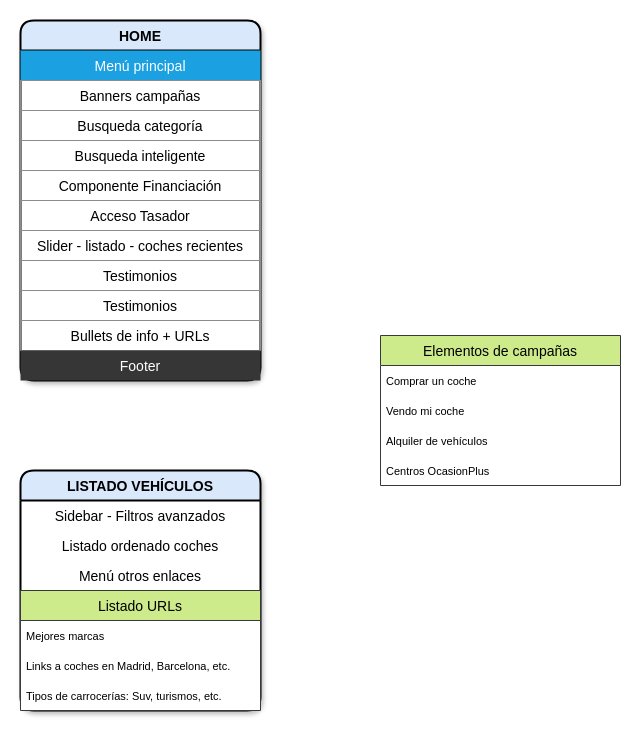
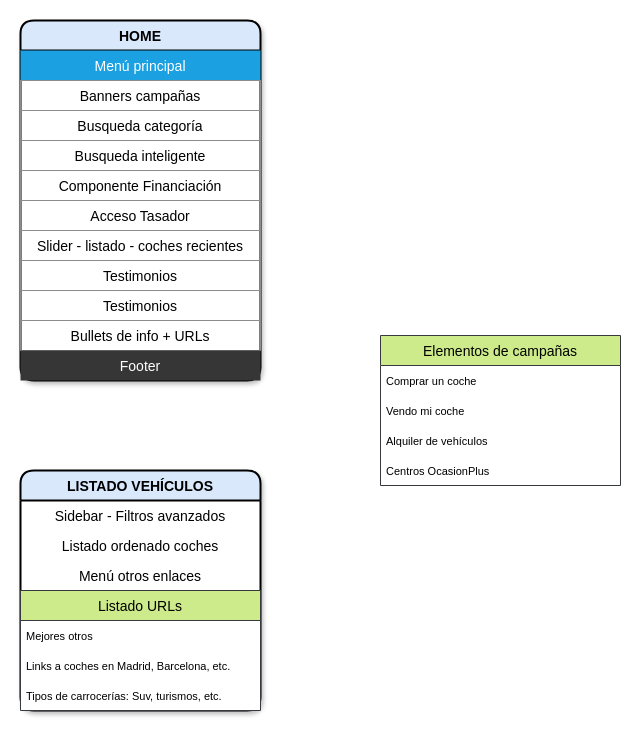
node "Mejores marcas": label "Mejores marcas" -> "Mejores otros"
